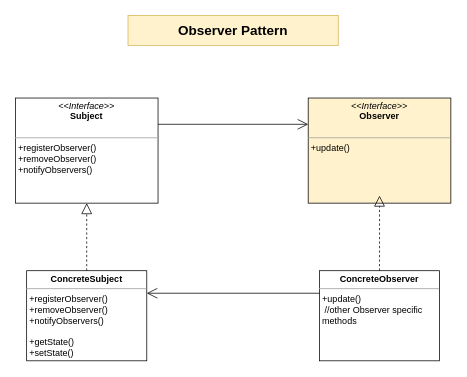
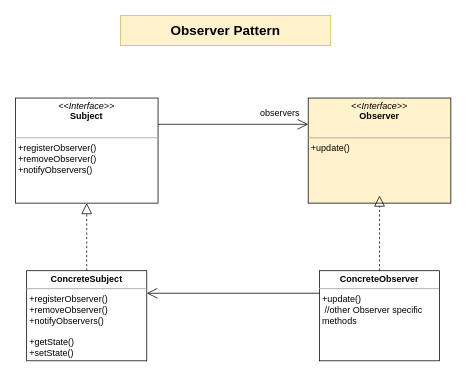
node "Observer Pattern": moved (233, 30) -> (225, 30)
node "observers": added
